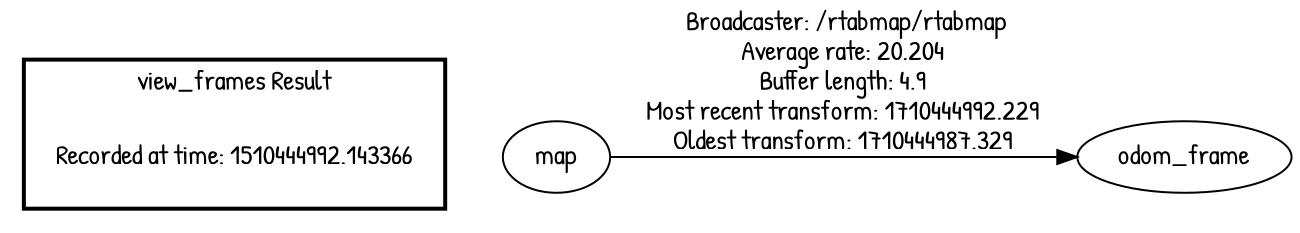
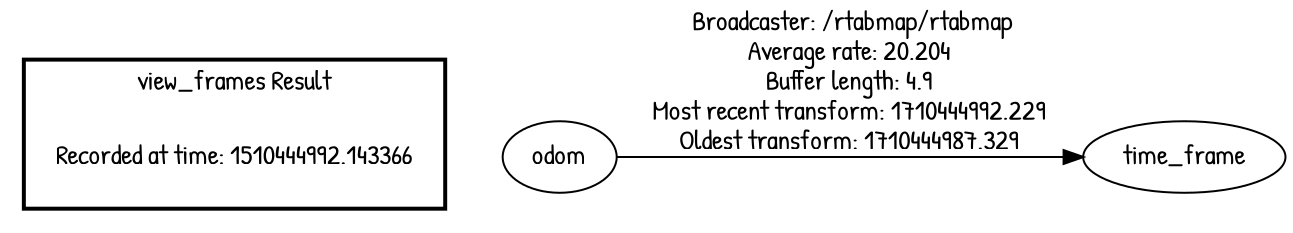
node "map": label "map" -> "odom"
node "odom_frame": label "odom_frame" -> "time_frame"
